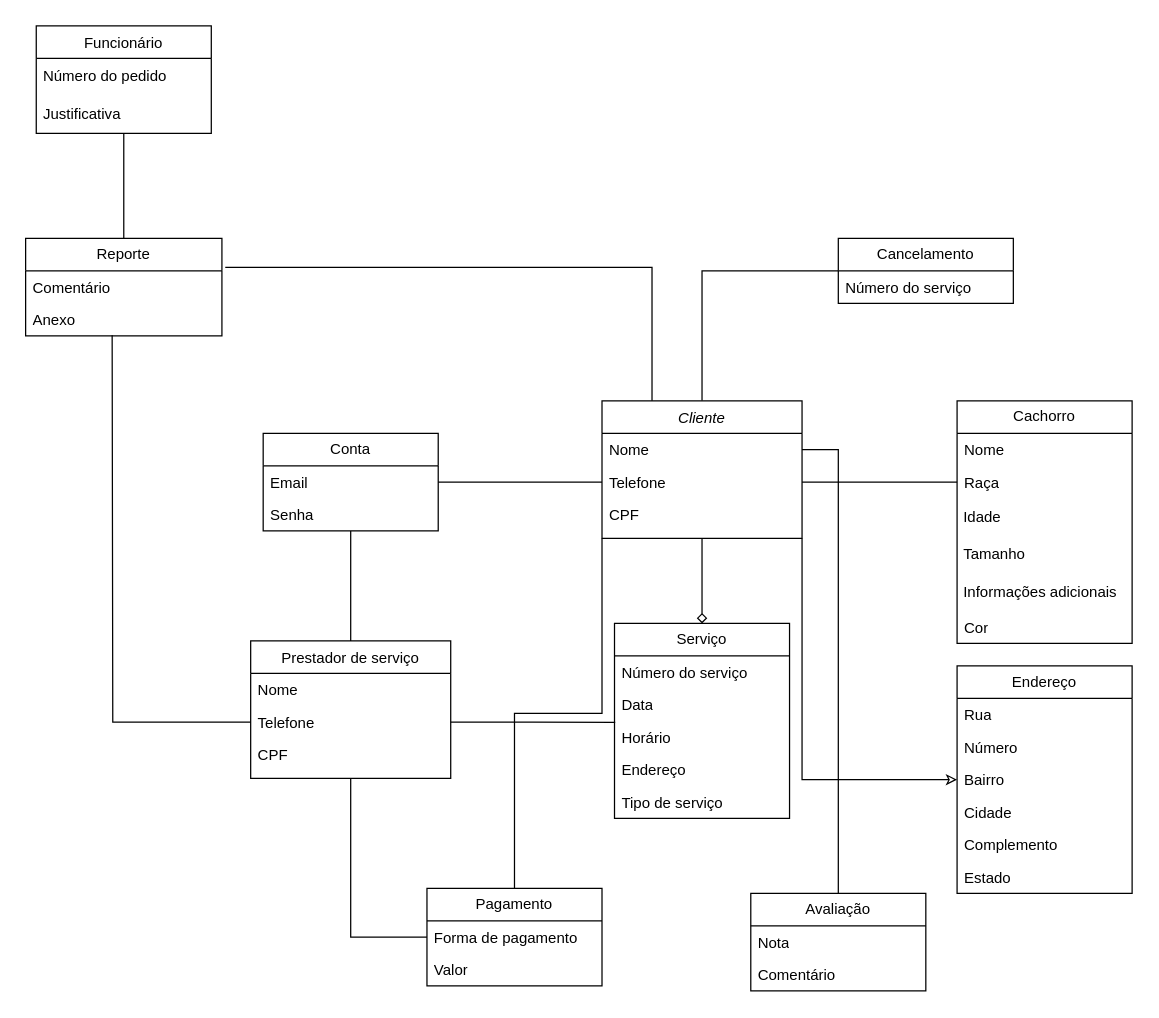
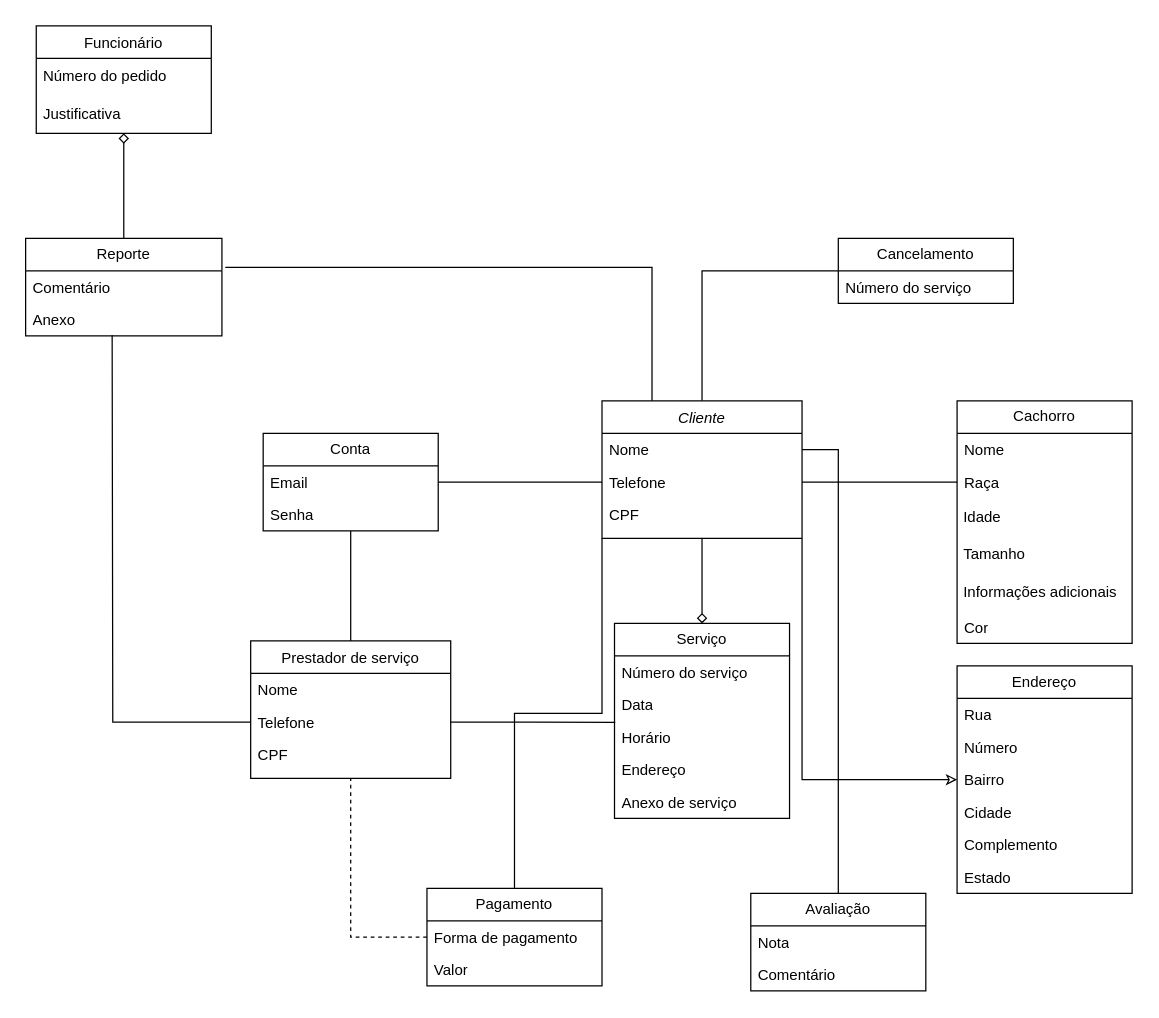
edge "Justificativa" -- "Reporte": arrowhead none -> diamond
node "Tipo de serviço": label "Tipo de serviço" -> "Anexo de serviço"
edge "Prestador de serviço" -- "Forma de pagamento": style solid -> dashed
